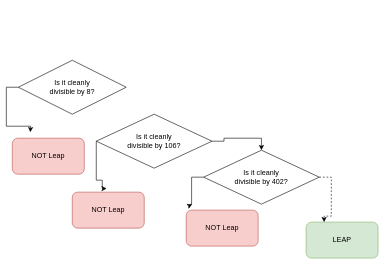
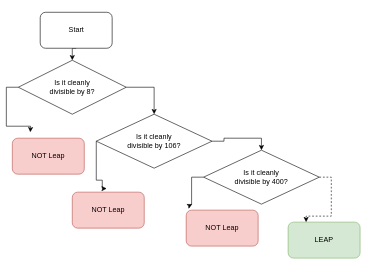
node "Start": added
edge "Start" -> "Is it cleanly divisible by 8?": added
edge "Is it cleanly divisible by 8?" -> "Is it cleanly divisible by 106?": added
node "Is it cleanly divisible by 402?": label "Is it cleanly divisible by 402?" -> "Is it cleanly divisible by 400?"
node "LEAP": moved (342, 240) -> (324, 240)
